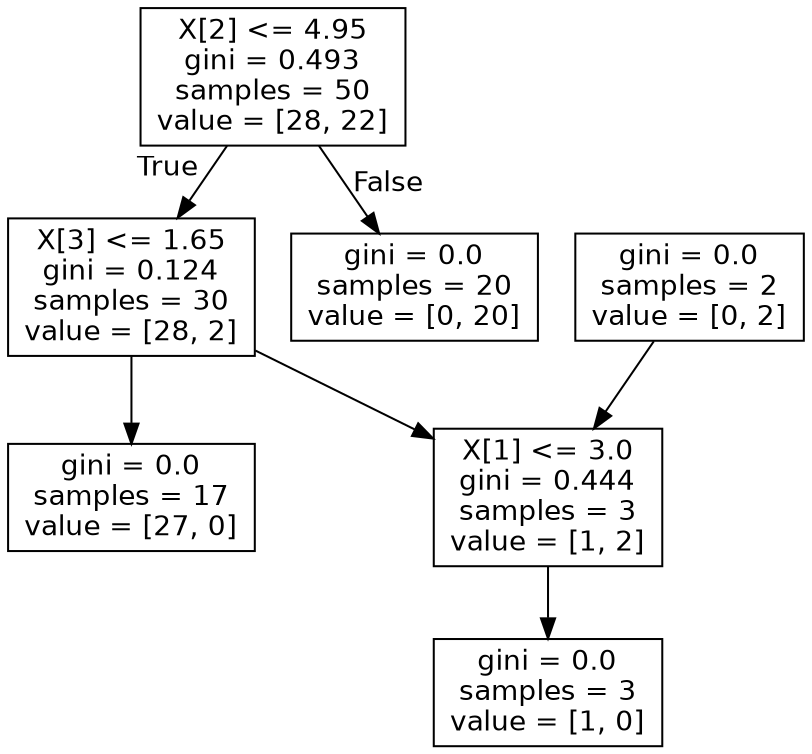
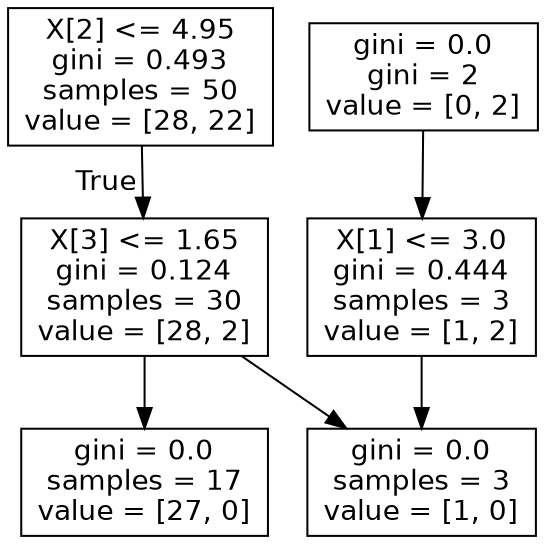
node "gini = 0.0 samples = 20 value = [0, 20]": removed
node "gini = 0.0 samples = 2 value = [0, 2]": label "gini = 0.0 samples = 2 value = [0, 2]" -> "gini = 0.0 gini = 2 value = [0, 2]"
edge "X[3] <= 1.65 gini = 0.124 samples = 30 value = [28, 2]" -> "X[1] <= 3.0 gini = 0.444 samples = 3 value = [1, 2]": now "X[3] <= 1.65 gini = 0.124 samples = 30 value = [28, 2]" -> "gini = 0.0 samples = 3 value = [1, 0]"
